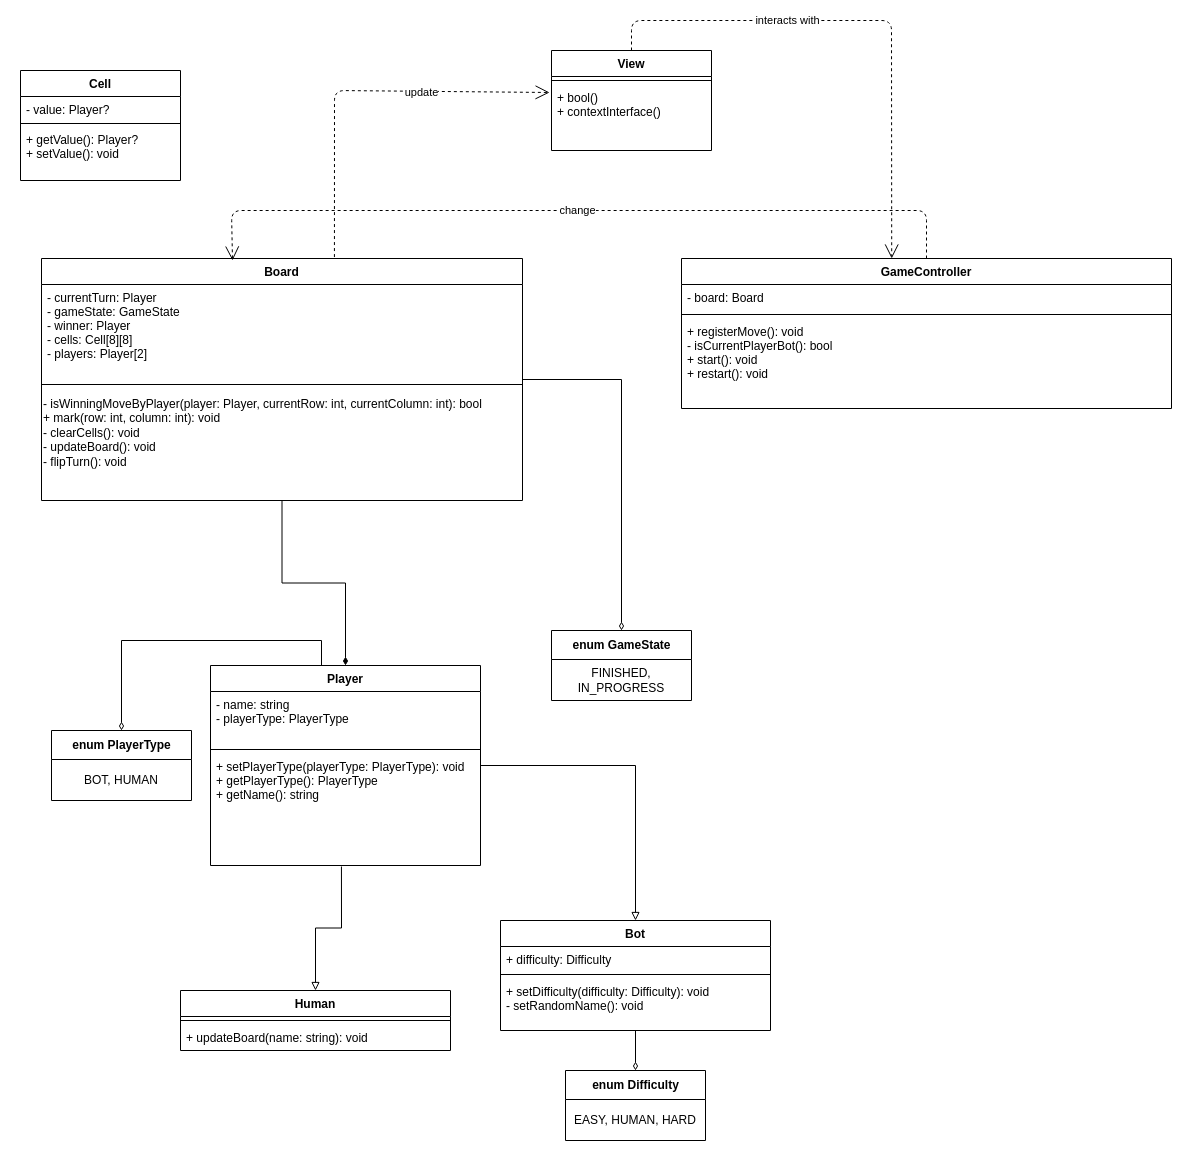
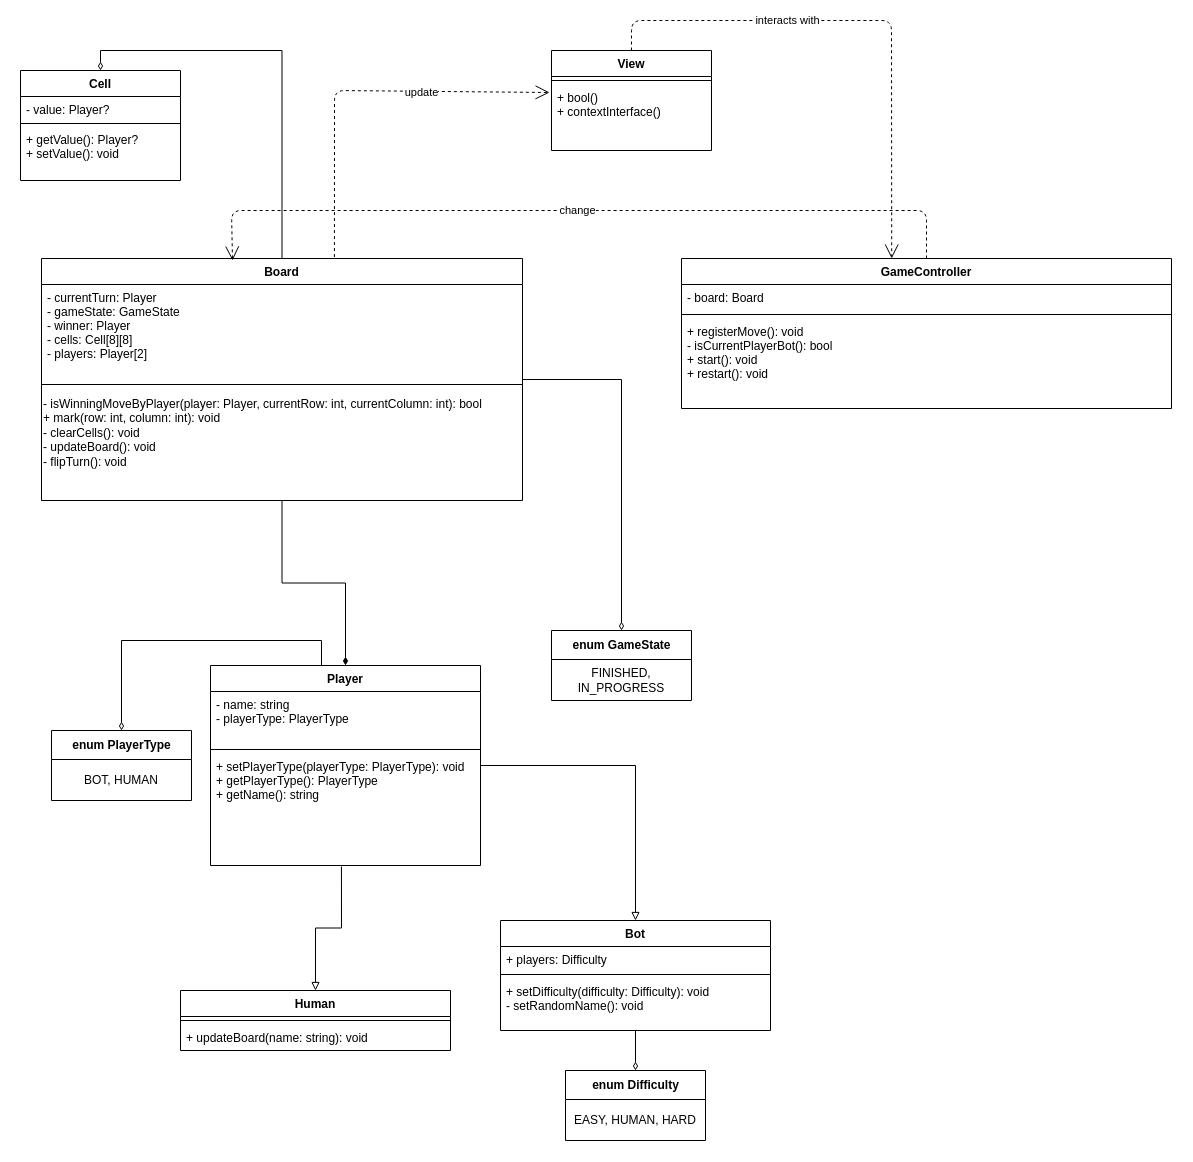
edge "Board" -> "Cell": added
node "+ difficulty: Difficulty": label "+ difficulty: Difficulty" -> "+ players: Difficulty"
